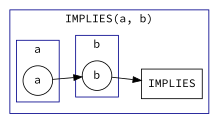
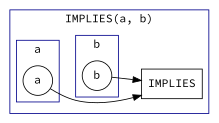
edge "a" -> "b": now "a" -> "IMPLIES"
